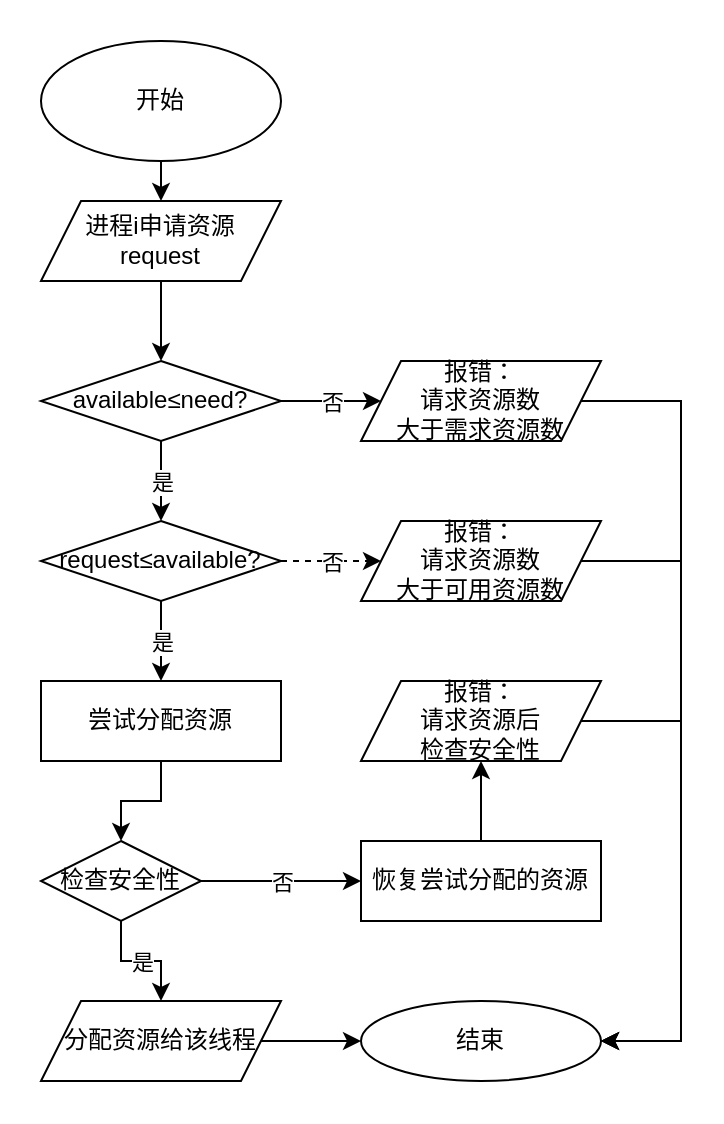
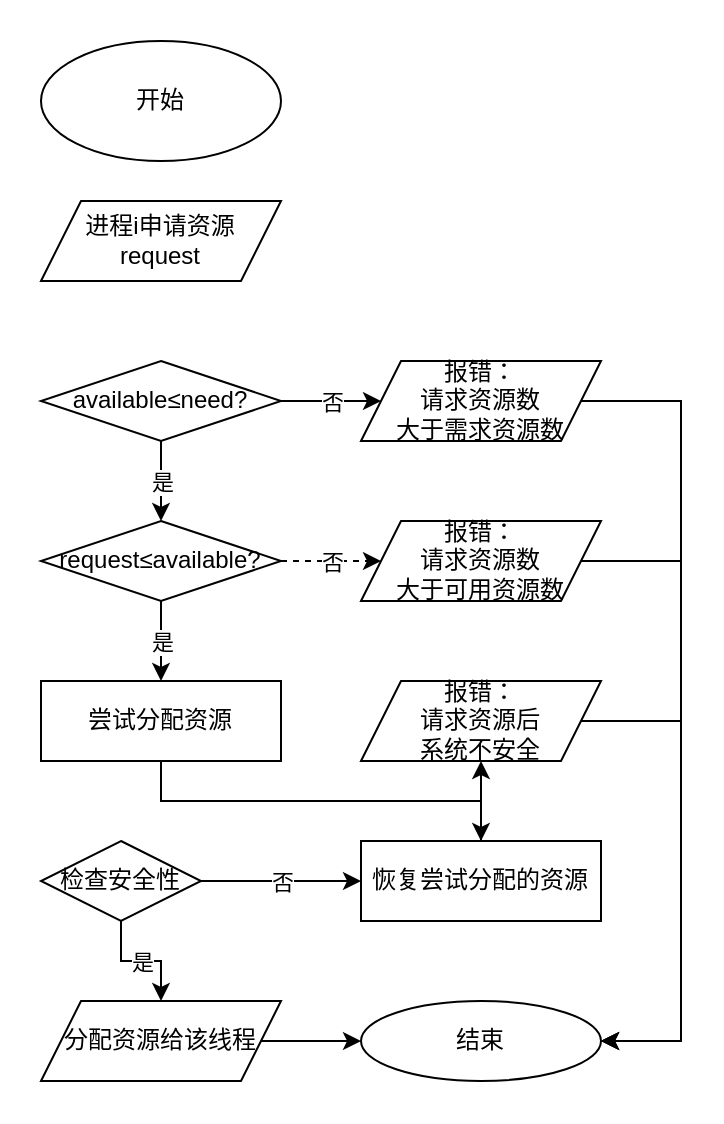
edge "开始" -> "进程i申请资源 request": removed
edge "进程i申请资源 request" -> "available≤need?": removed
node "报错： 请求资源后 检查安全性": label "报错： 请求资源后 检查安全性" -> "报错： 请求资源后 系统不安全"
edge "尝试分配资源" -> "检查安全性": now "尝试分配资源" -> "恢复尝试分配的资源"
